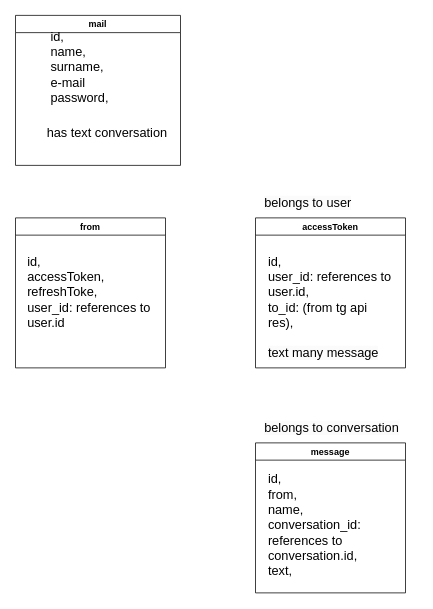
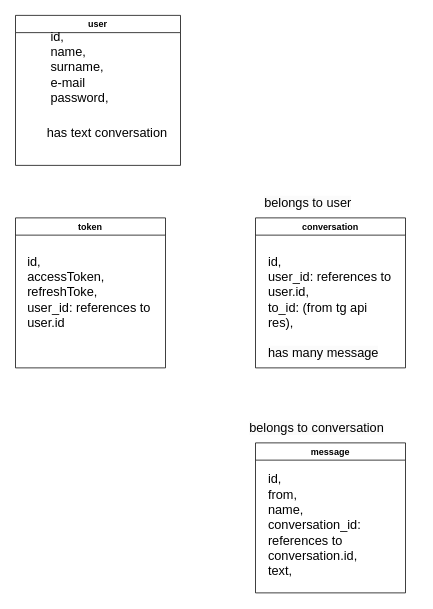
node "mail": label "mail" -> "user"
node "from": label "from" -> "token"
node "accessToken": label "accessToken" -> "conversation"
node "text many message": label "text many message" -> "has many message"
node "belongs to conversation": moved (338, 420) -> (323, 420)
